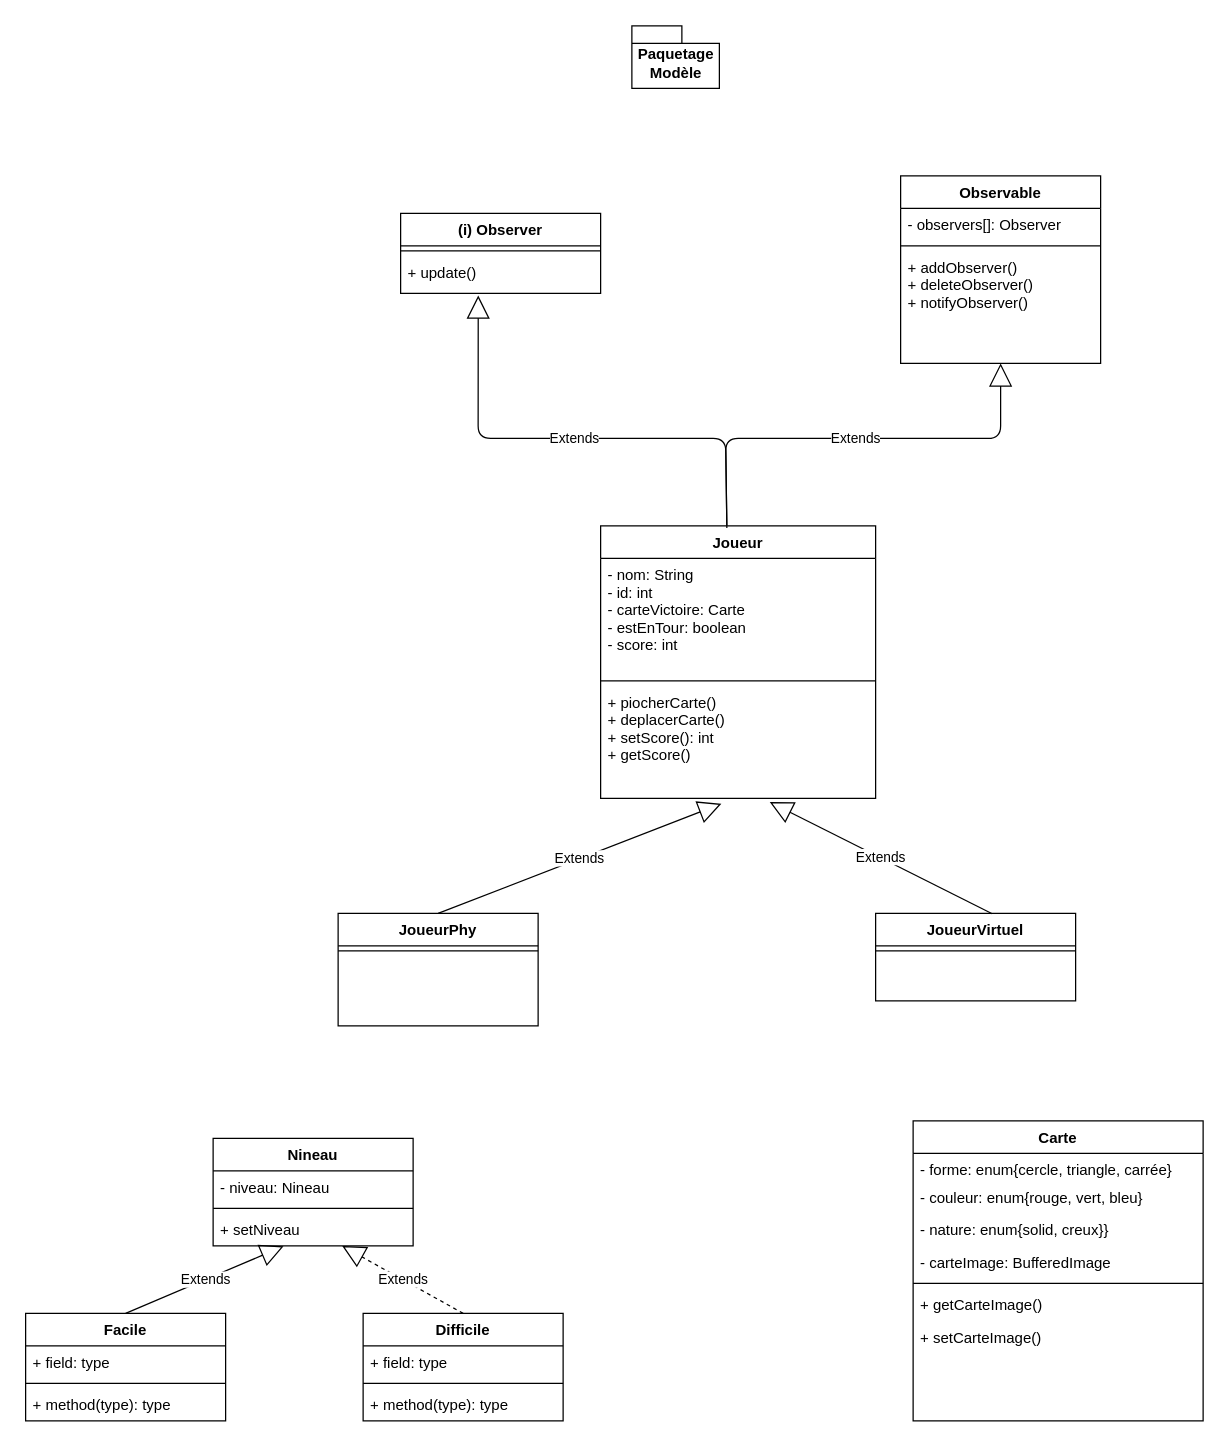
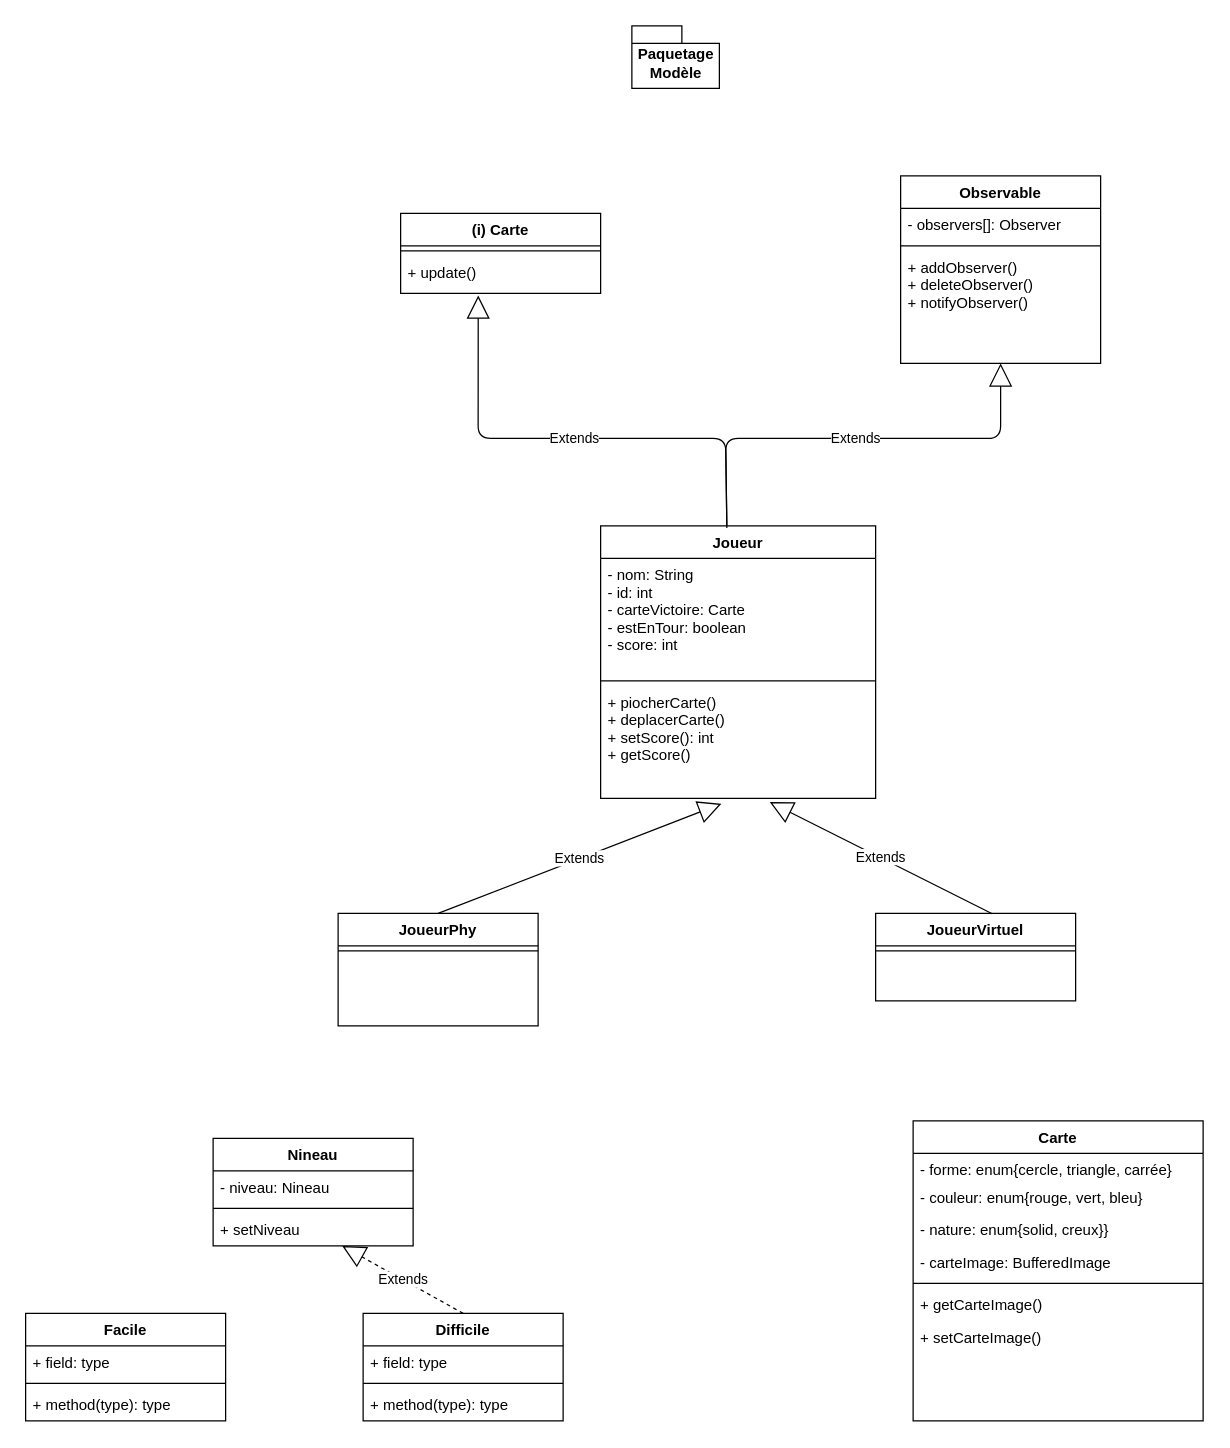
node "(i) Observer": label "(i) Observer" -> "(i) Carte"
edge "Facile" -> "+ setNiveau": removed, label "Extends"
